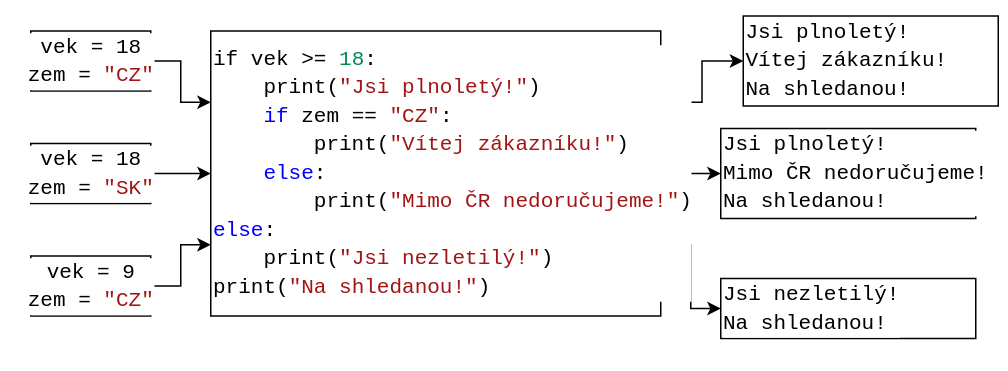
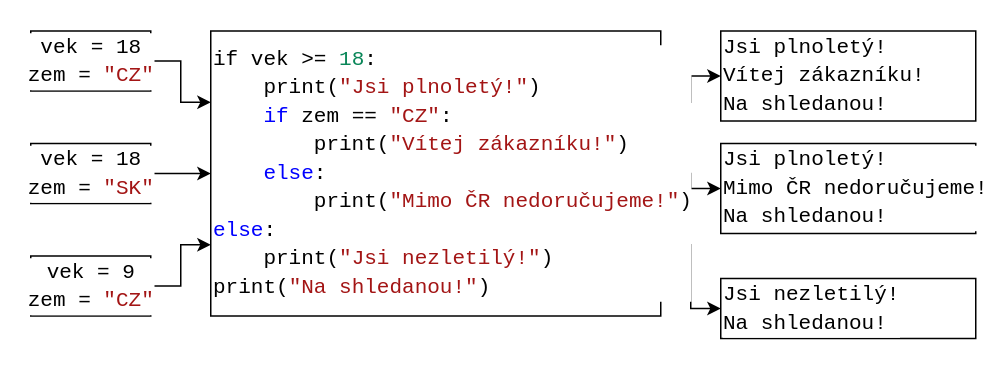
node "Jsi plnoletý! Vítej zákazníku! Na shledanou!": moved (871, 61) -> (848, 76)
node "Jsi plnoletý! Mimo ČR nedoručujeme! Na shledanou!": moved (848, 173) -> (848, 188)
